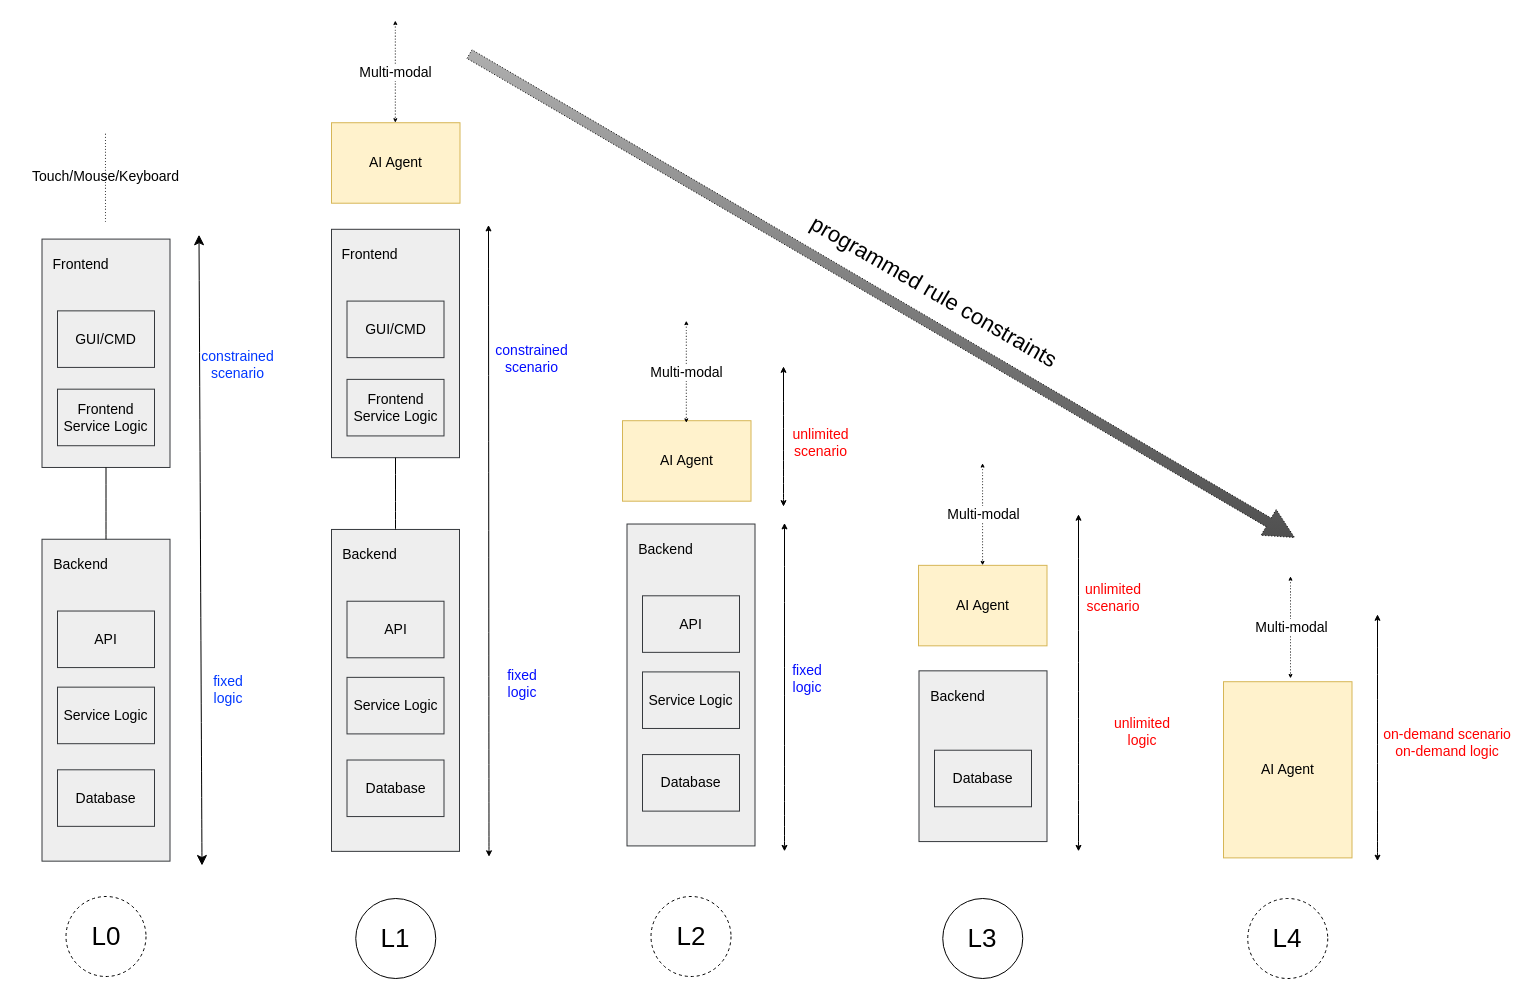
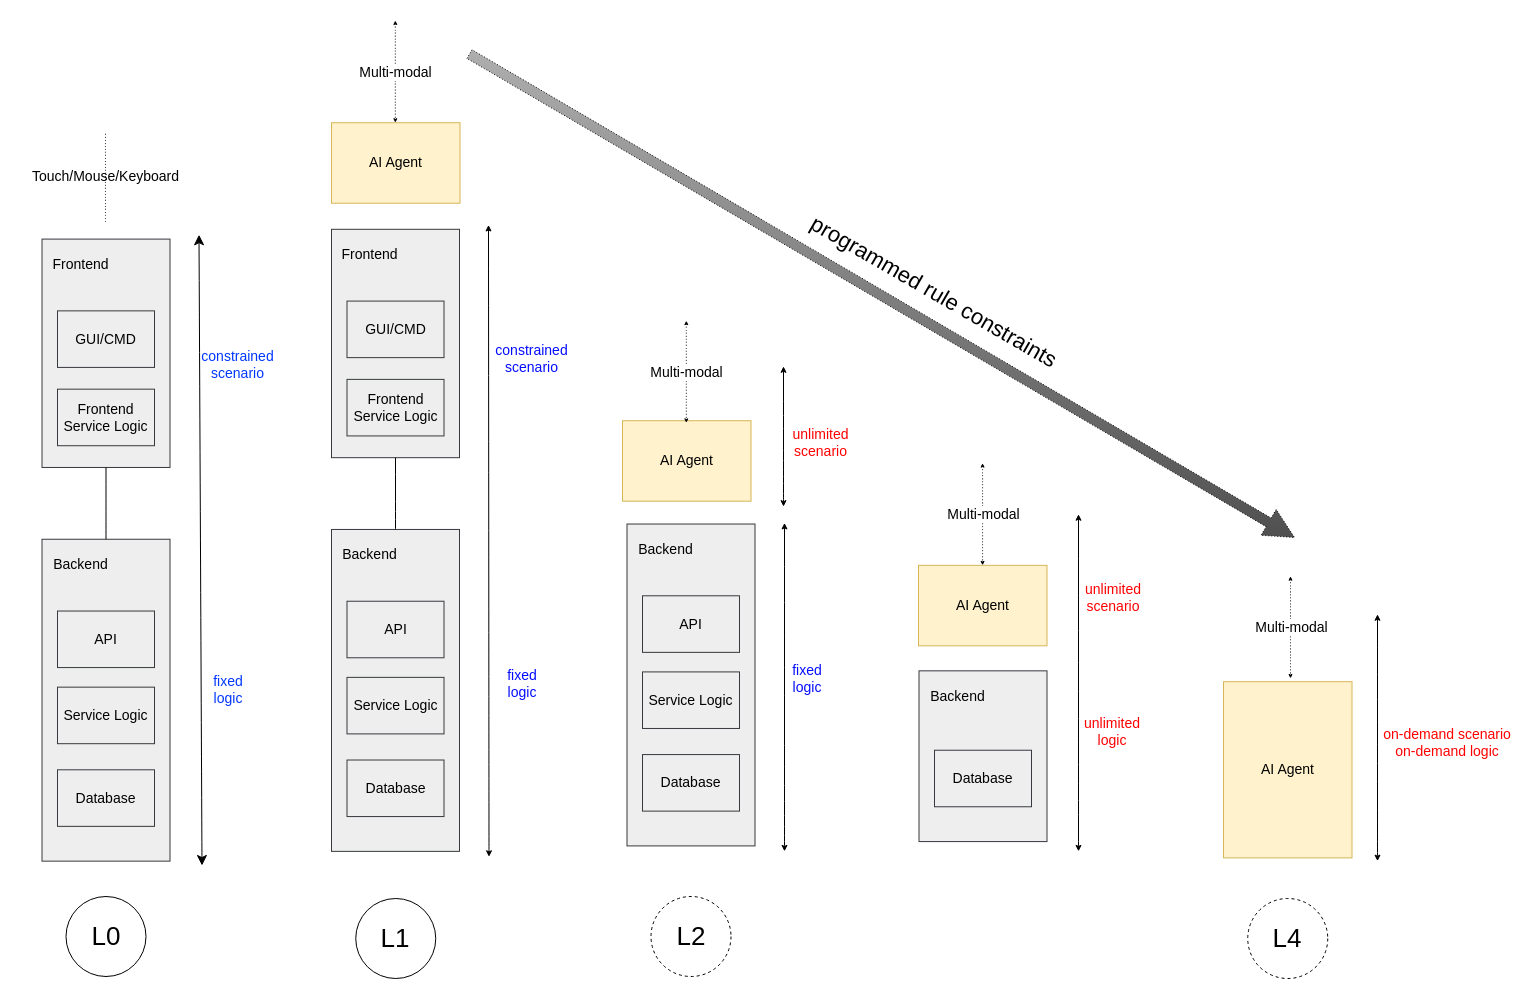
node "unlimited logic": moved (1142, 731) -> (1112, 731)
node "L0": style dashed -> solid
node "L3": removed
